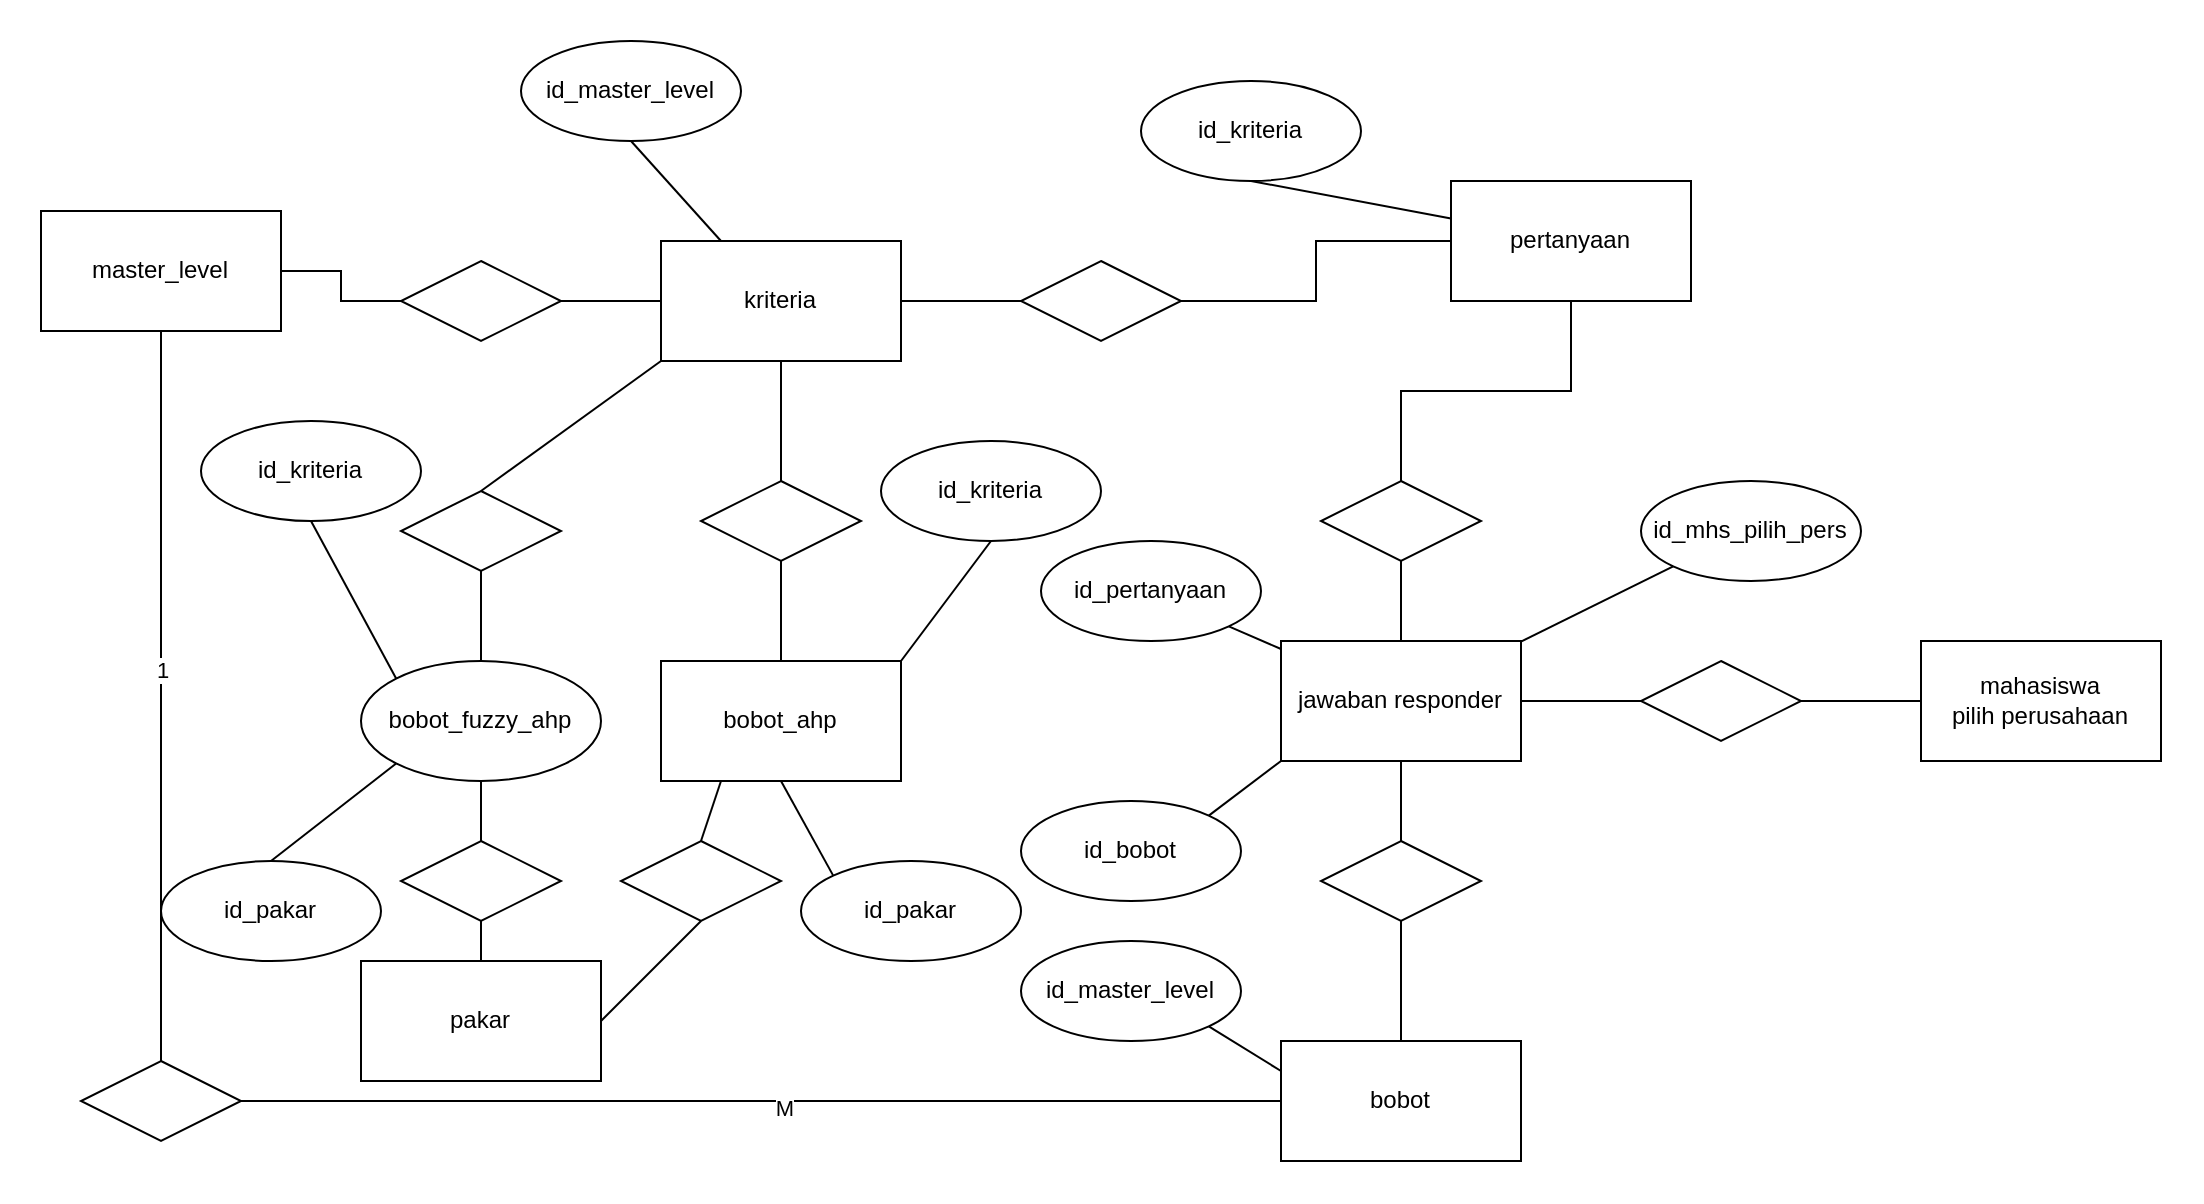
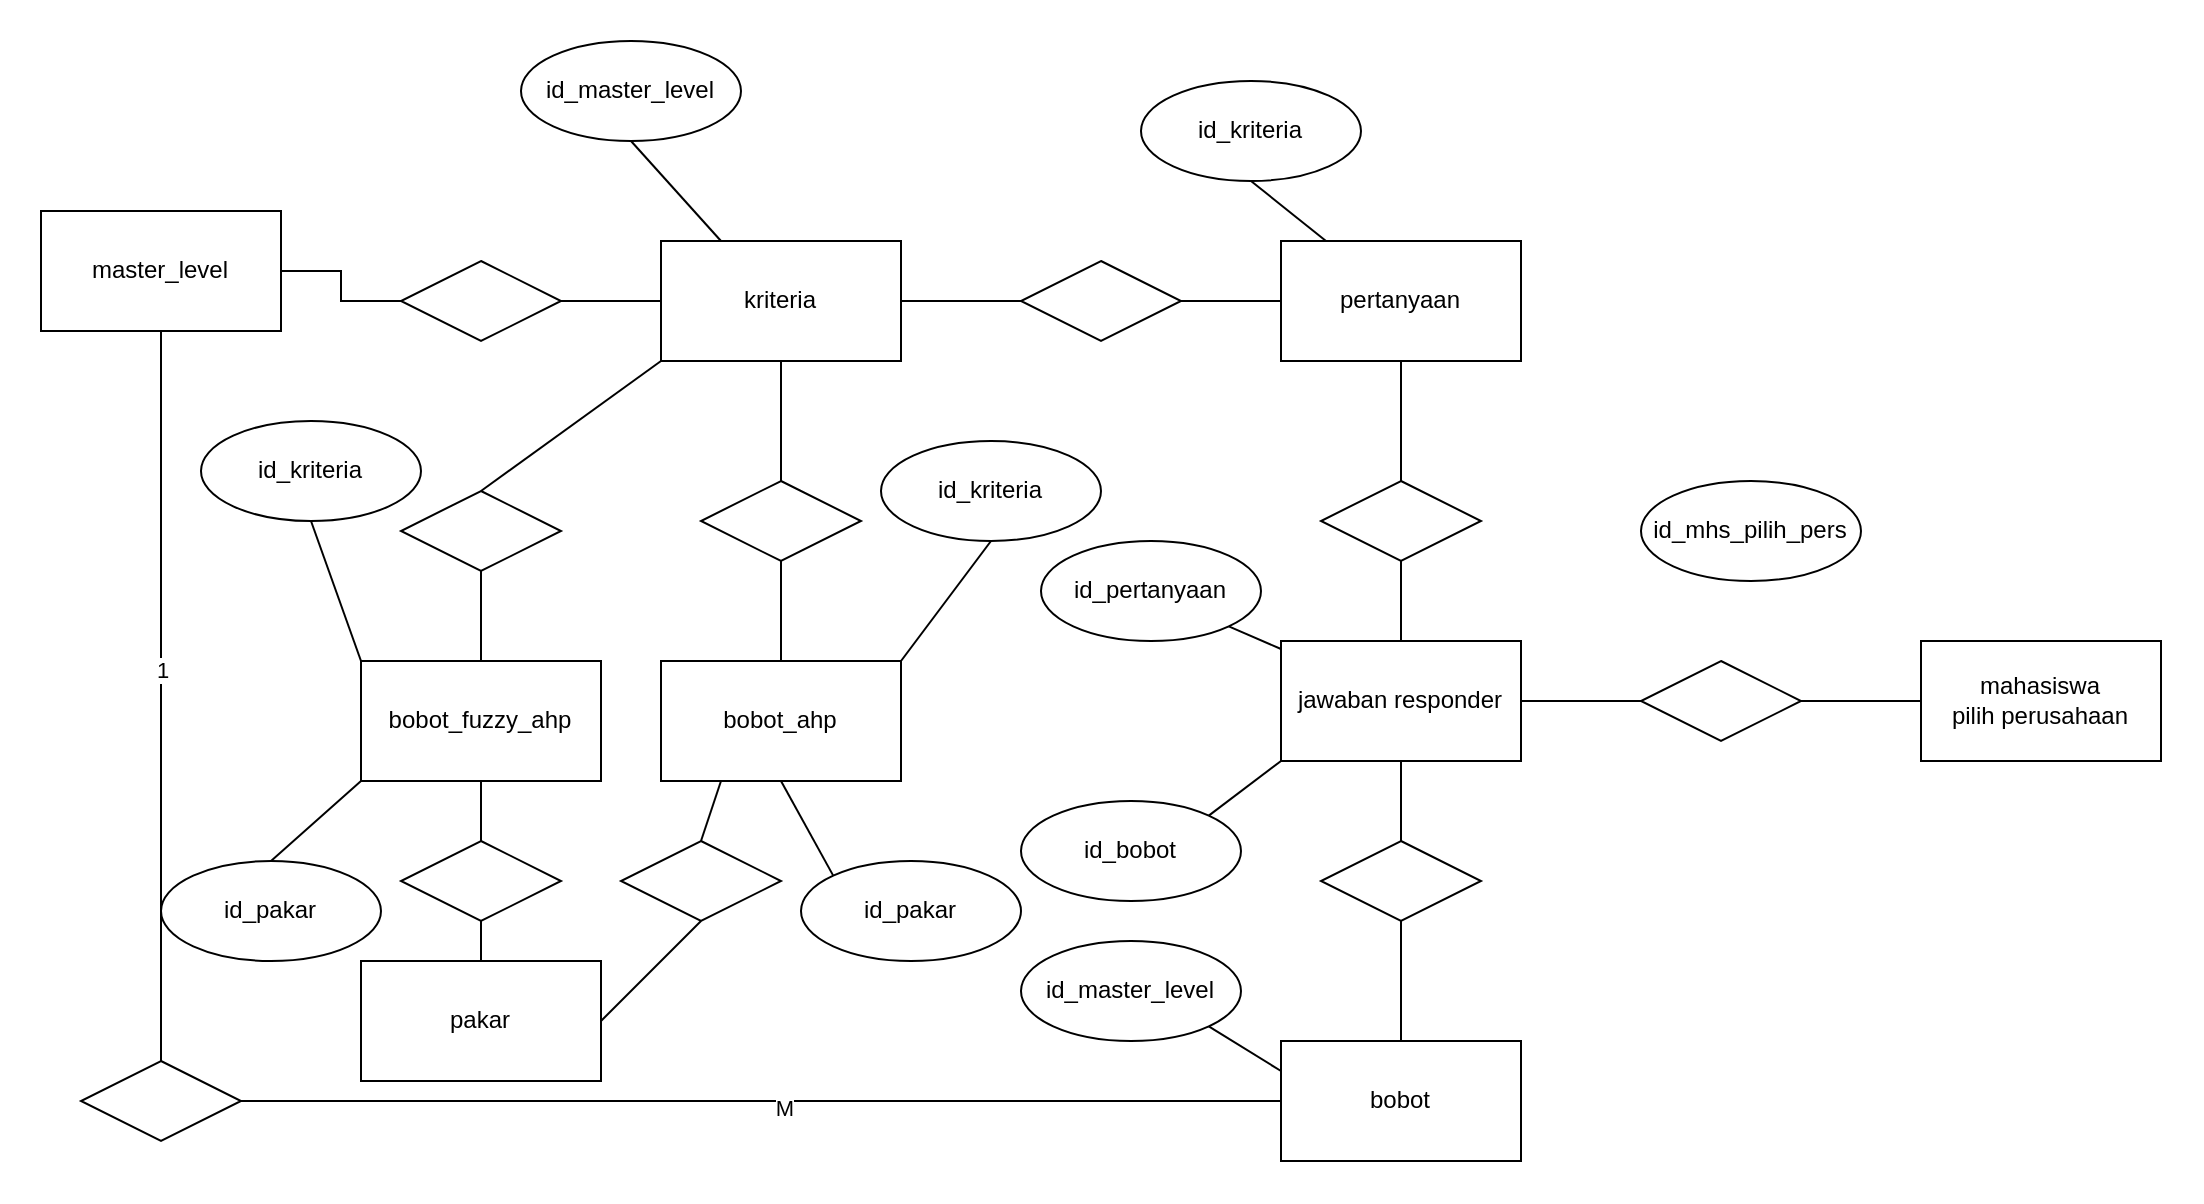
node "pertanyaan": moved (1571, 241) -> (1401, 301)
edge "id_mhs_pilih_pers" -- "jawaban responder": removed
node "bobot_fuzzy_ahp": shape ellipse -> rectangle
